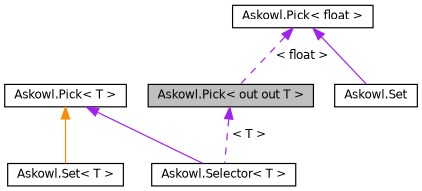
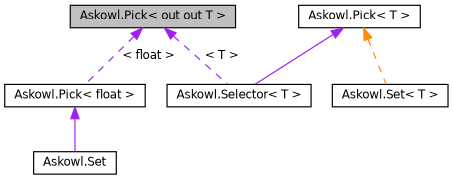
edge "Askowl.Pick< out out T >" -> "Askowl.Pick< float >": reversed
edge "Askowl.Set< T >" -> "Askowl.Pick< T >": style solid -> dashed
